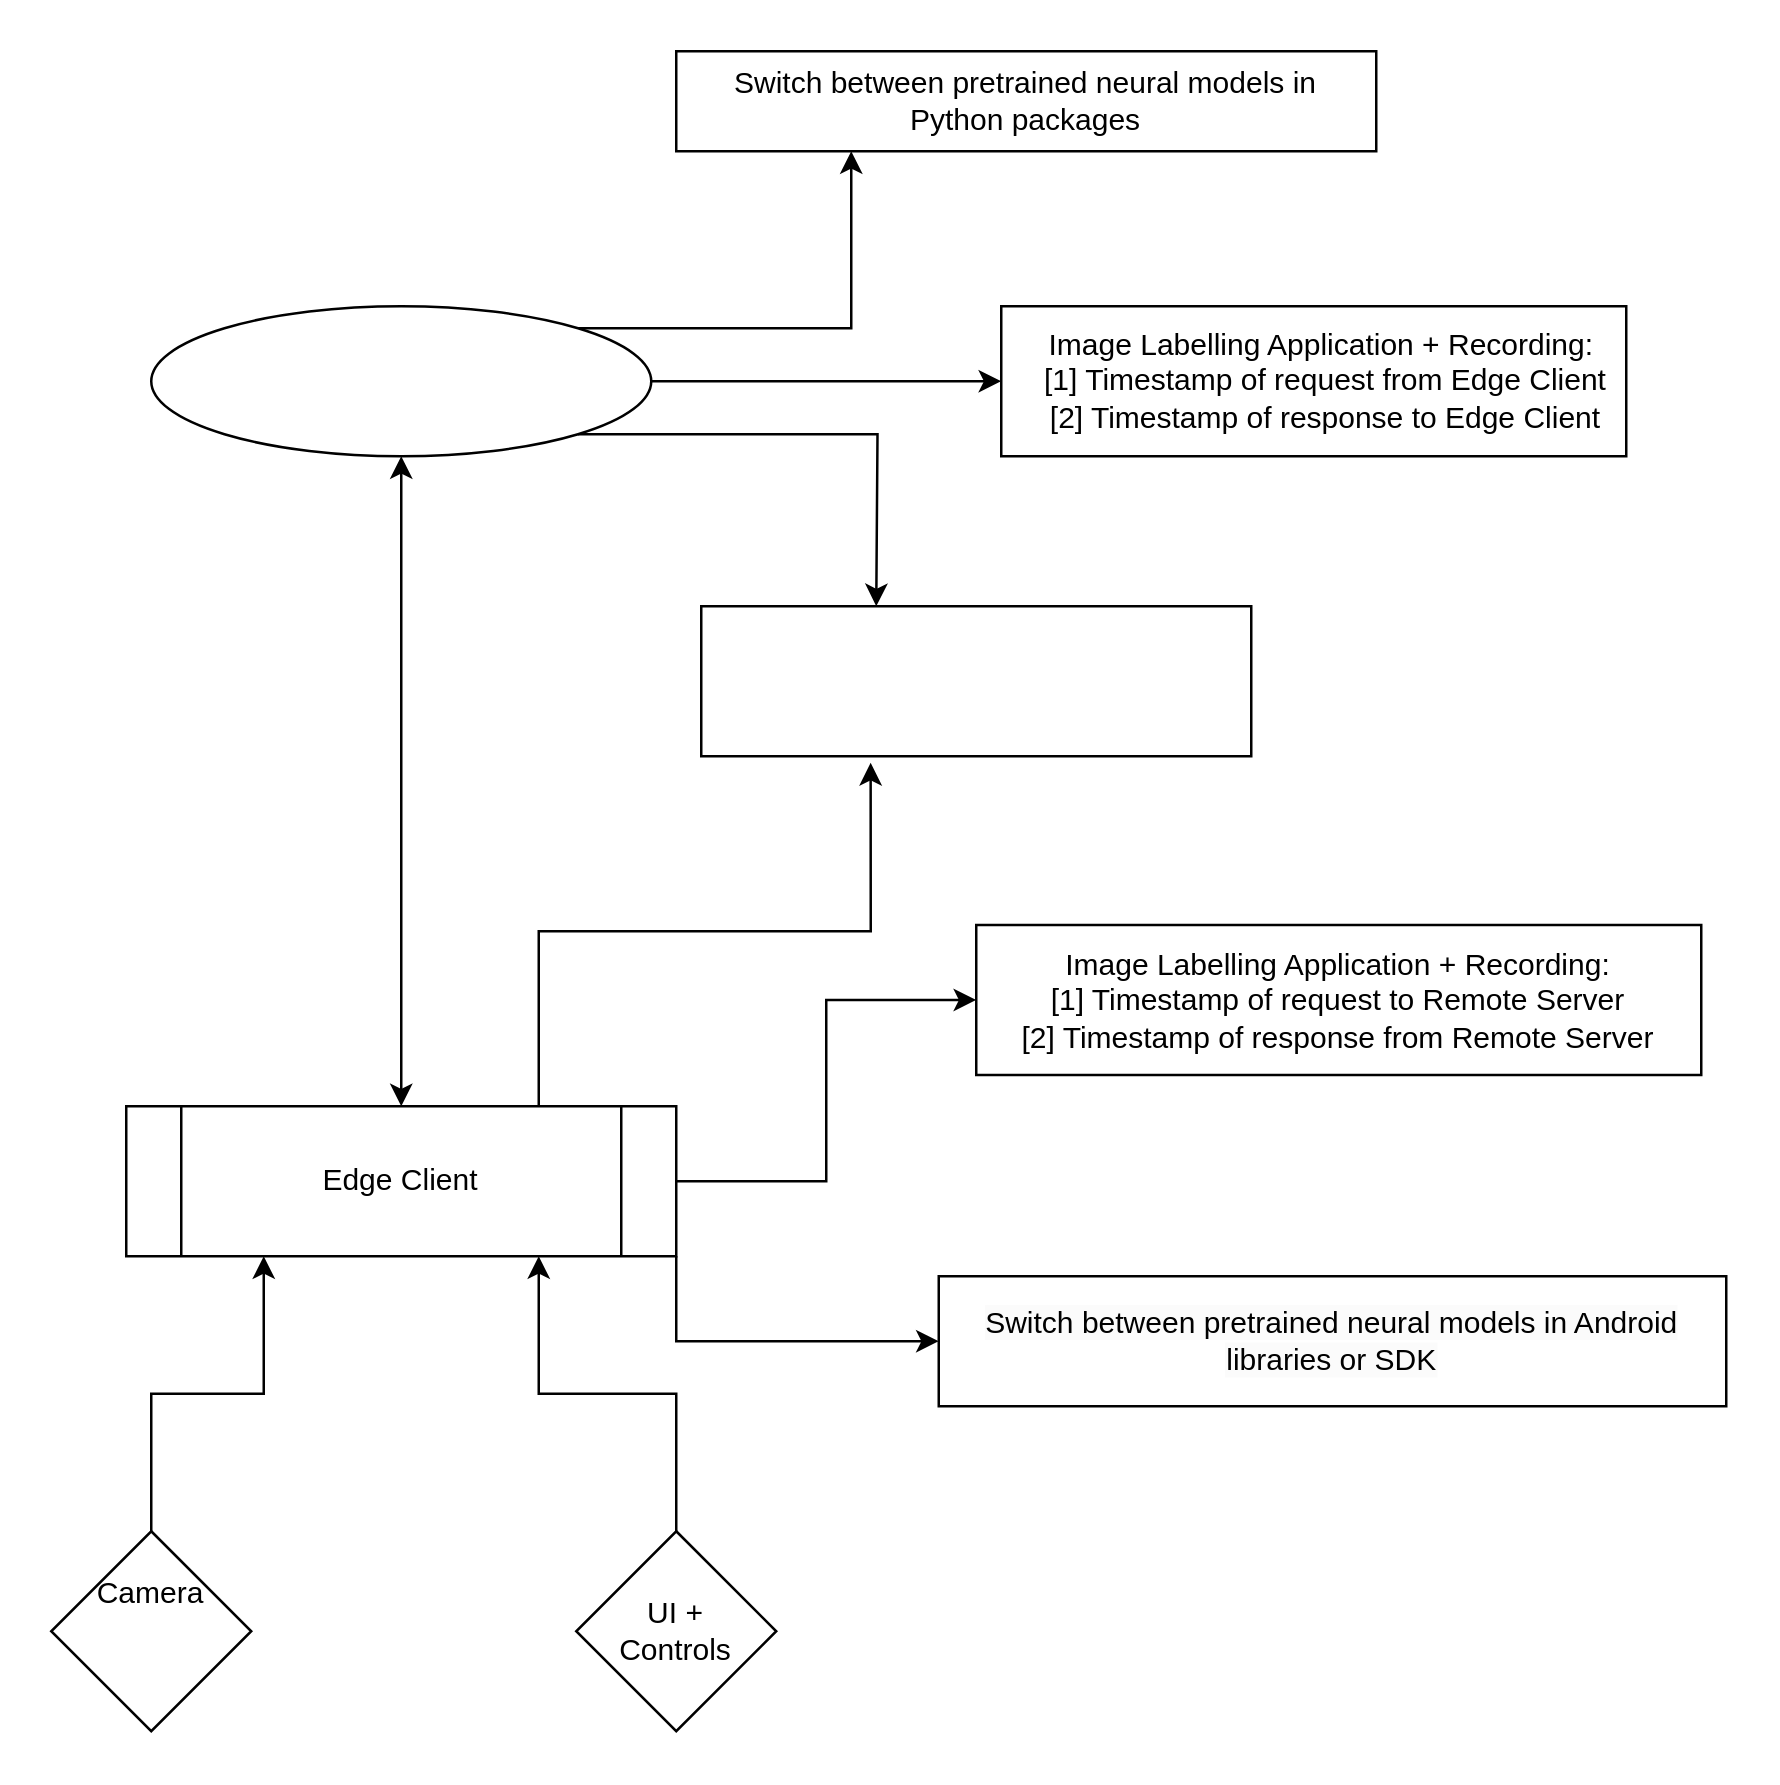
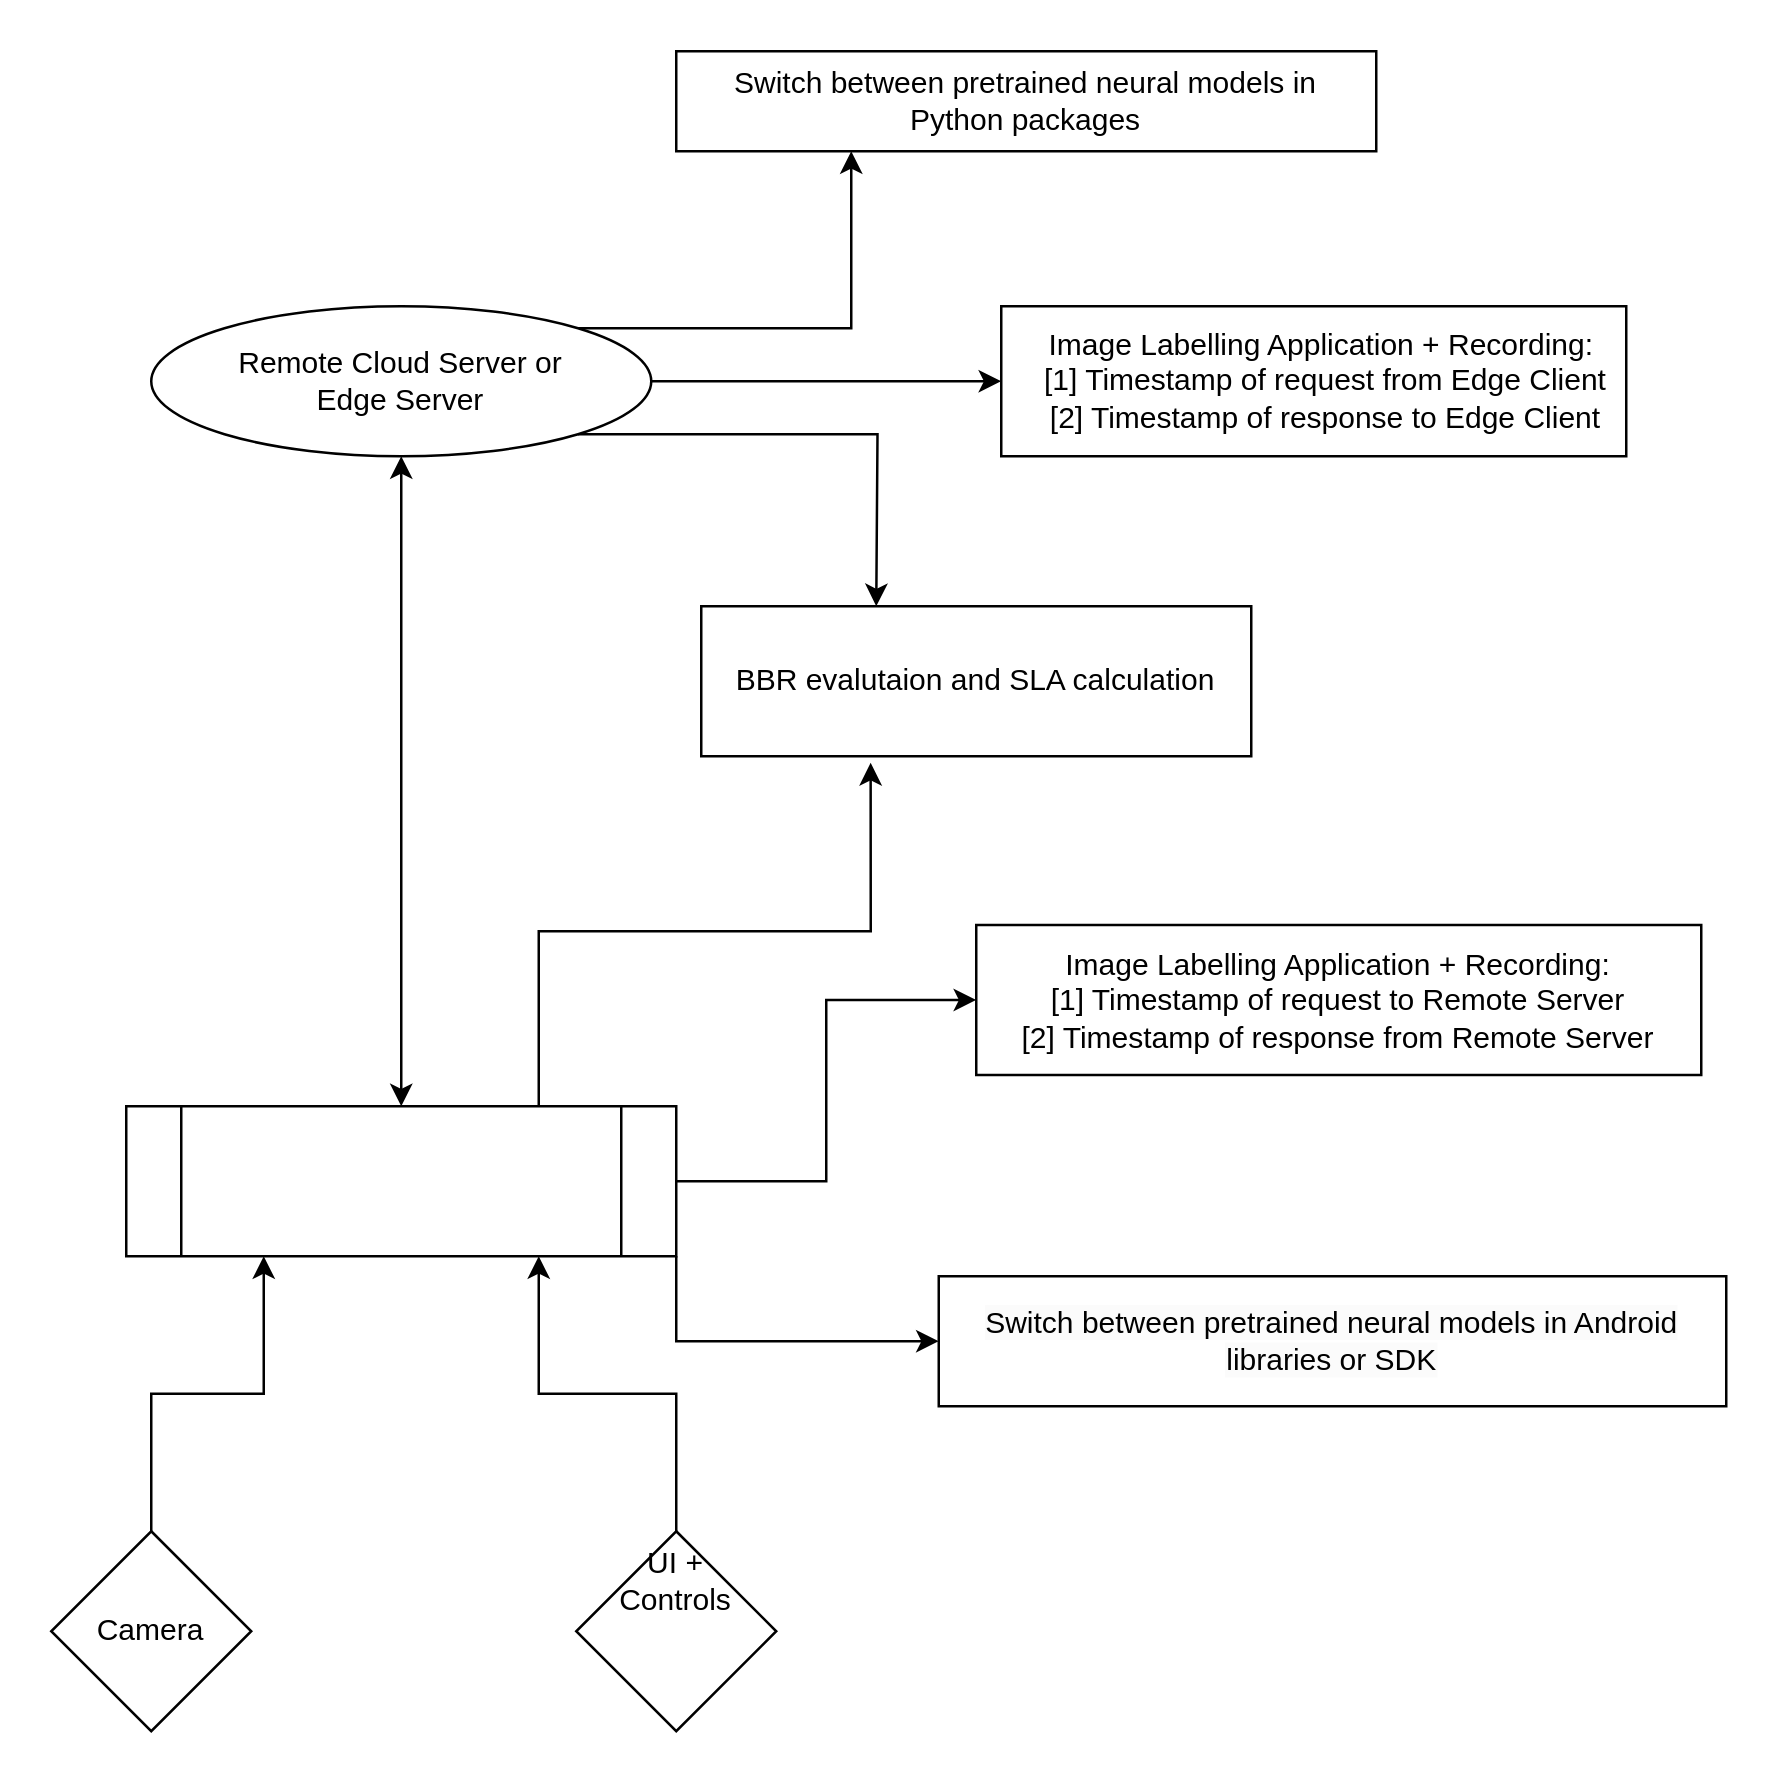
node "Remote Cloud Server or Edge Server": added
node "BBR evalutaion and SLA calculation": added
node "Edge Client": removed
node "Camera": moved (151, 1594) -> (151, 1631)
node "UI + Controls": moved (676, 1631) -> (676, 1581)
